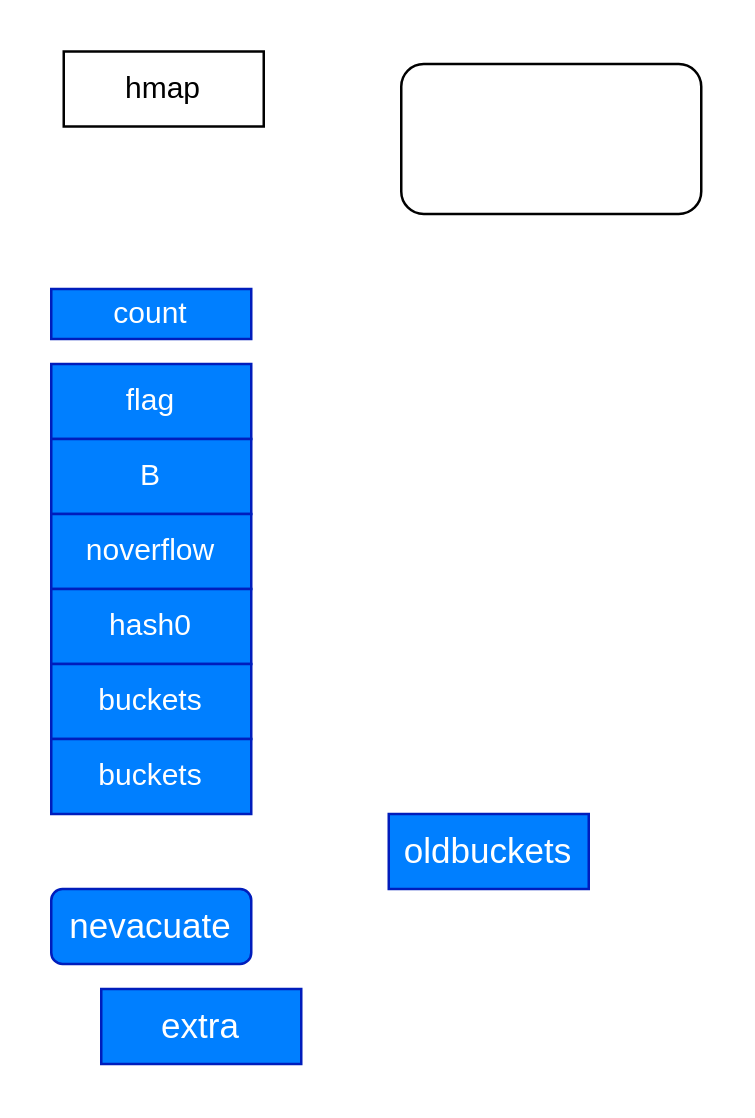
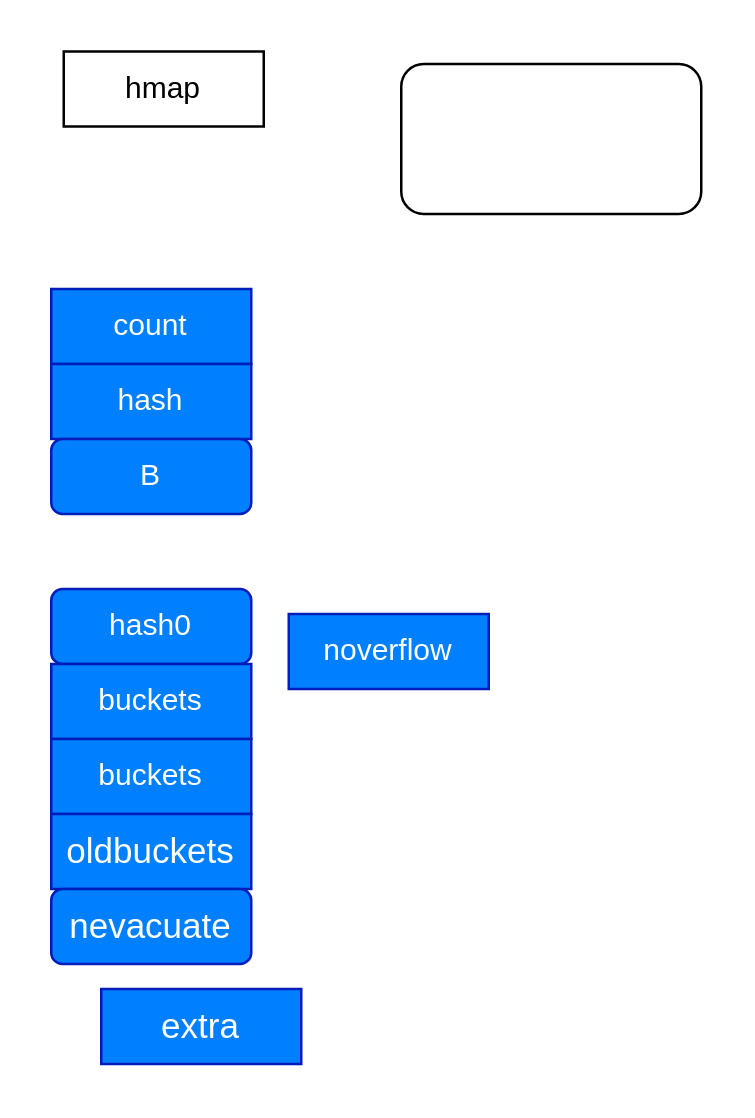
node "count": size 200x50 -> 200x75
node "flag": label "flag" -> "hash"
node "B": shape rectangle -> rounded rectangle
node "noverflow": moved (151, 551) -> (389, 651)
node "hash0": shape rectangle -> rounded rectangle
node "oldbuckets": moved (489, 851) -> (151, 851)
